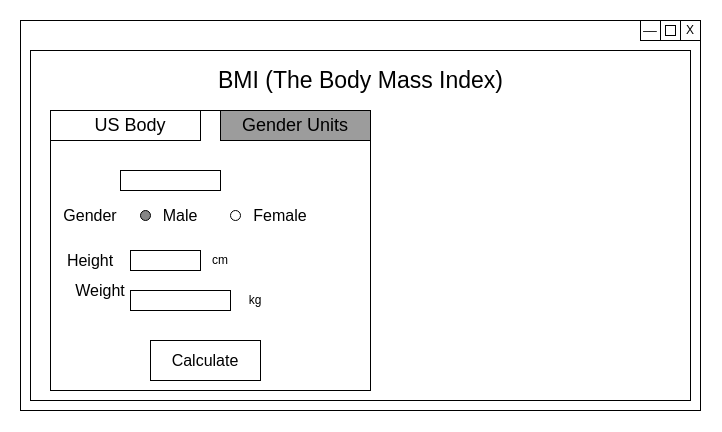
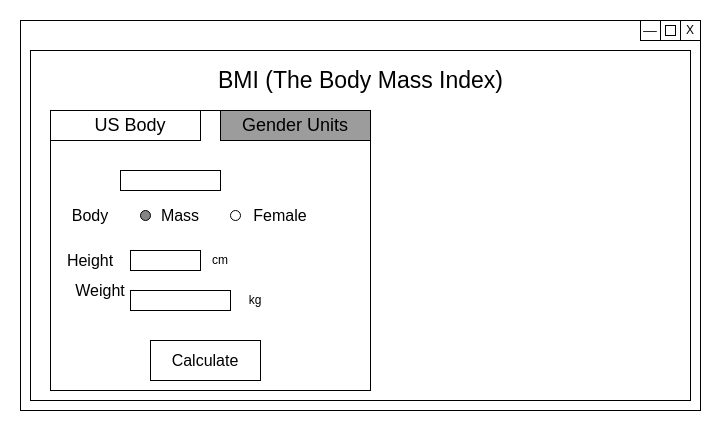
node "Gender": label "Gender" -> "Body"
node "Male": label "Male" -> "Mass"
